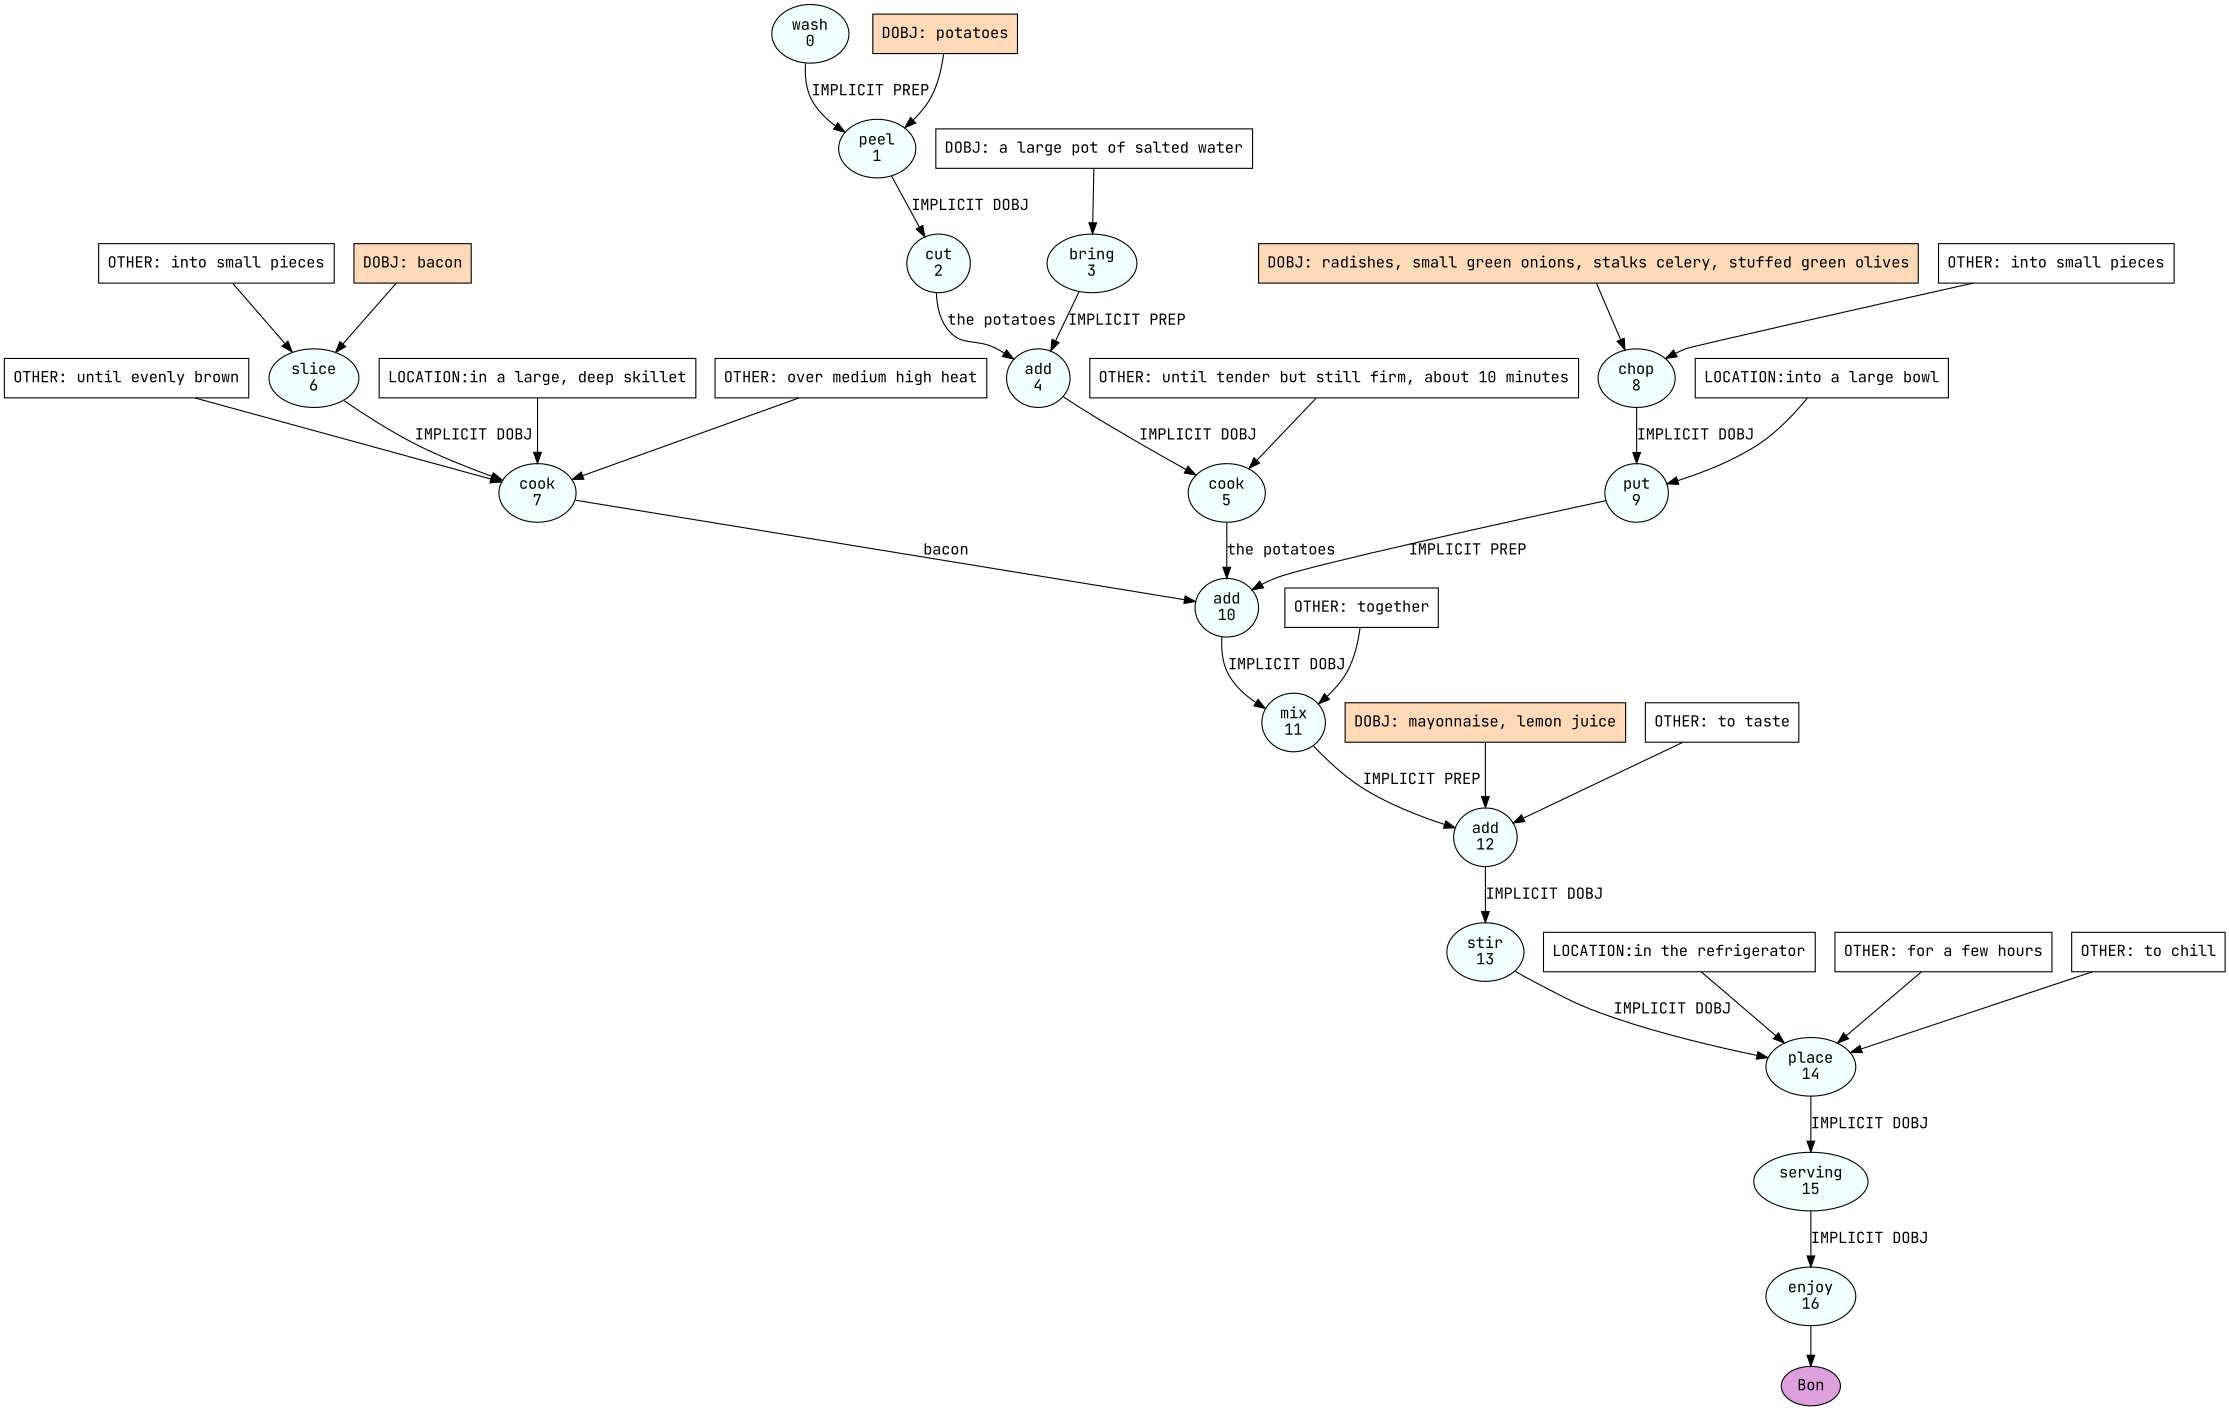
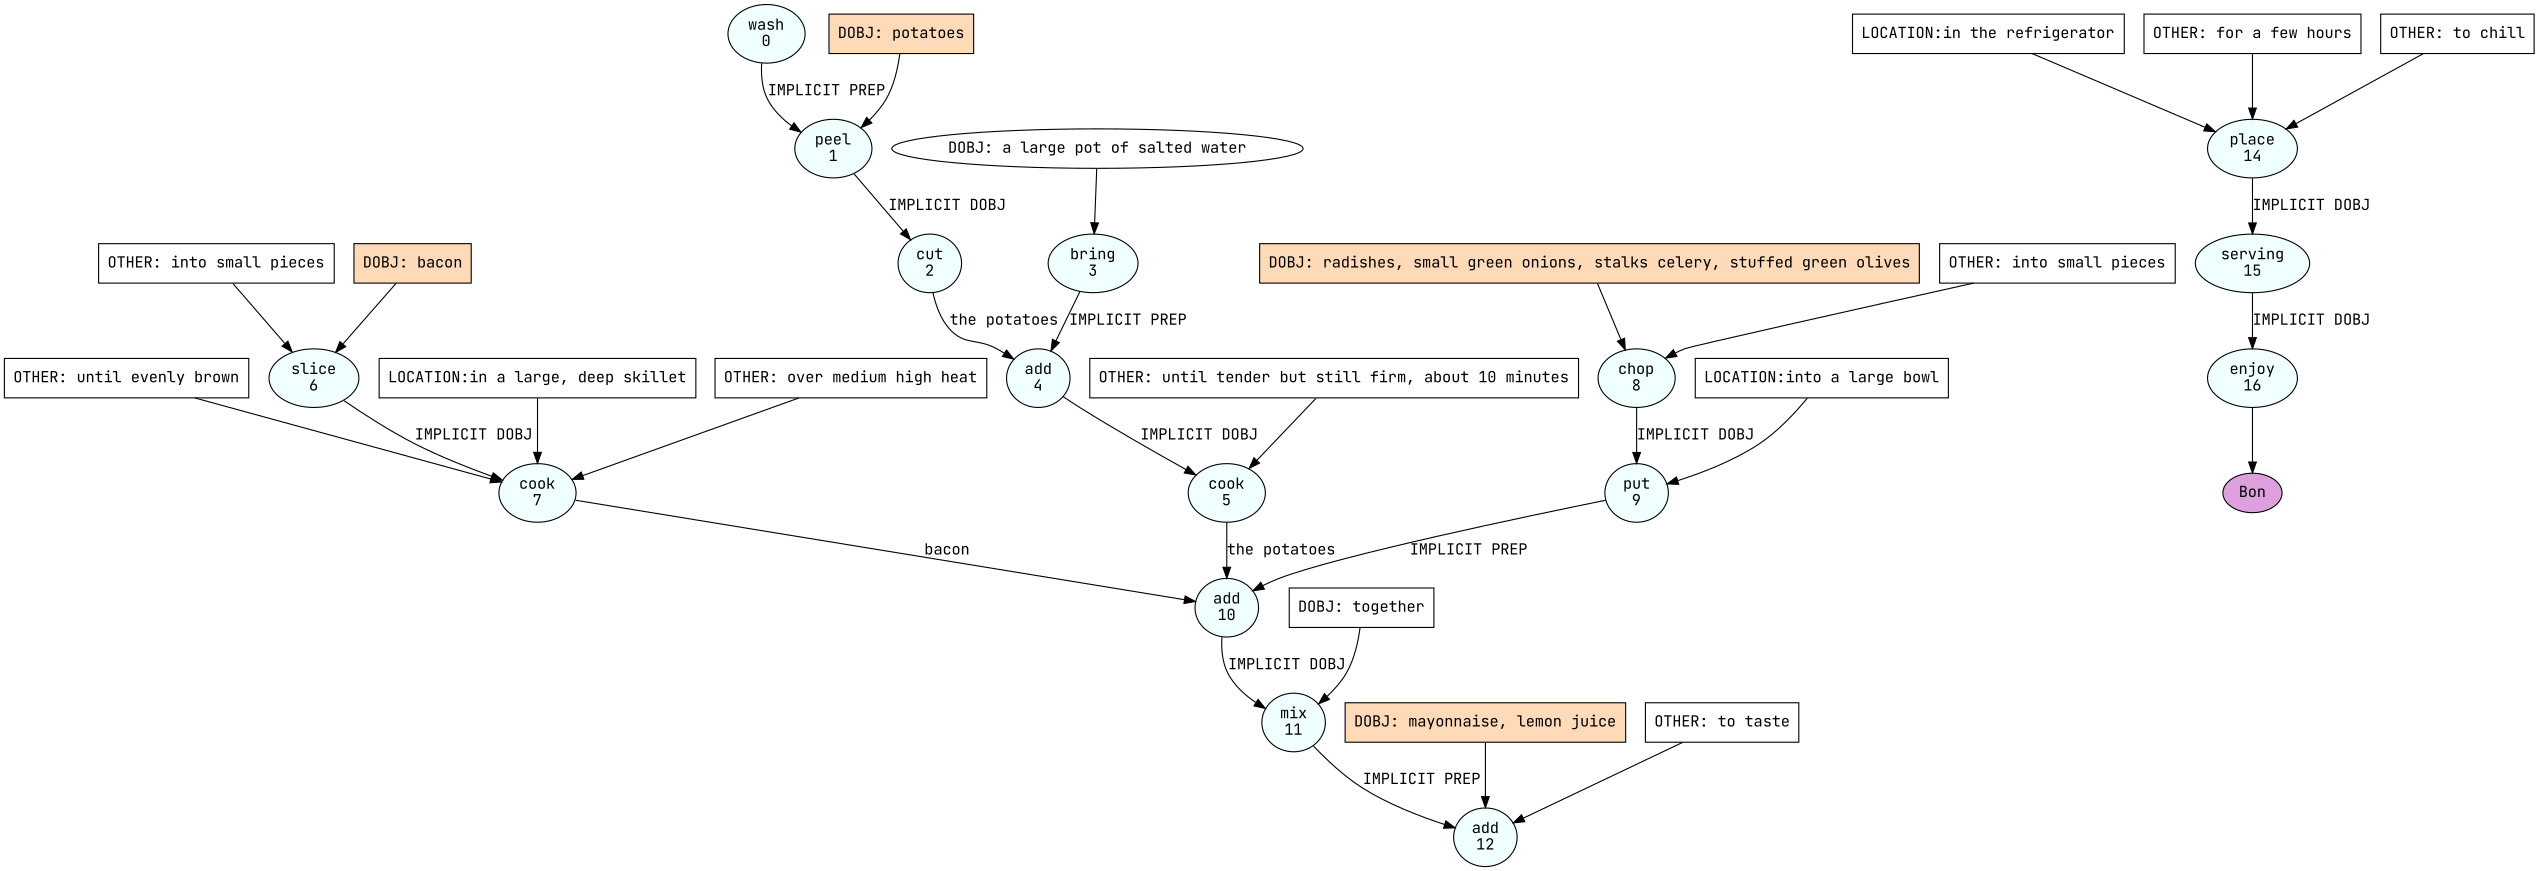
node "DOBJ: a large pot of salted water": shape box -> ellipse
node "OTHER: together": label "OTHER: together" -> "DOBJ: together"
node "stir 13": removed
